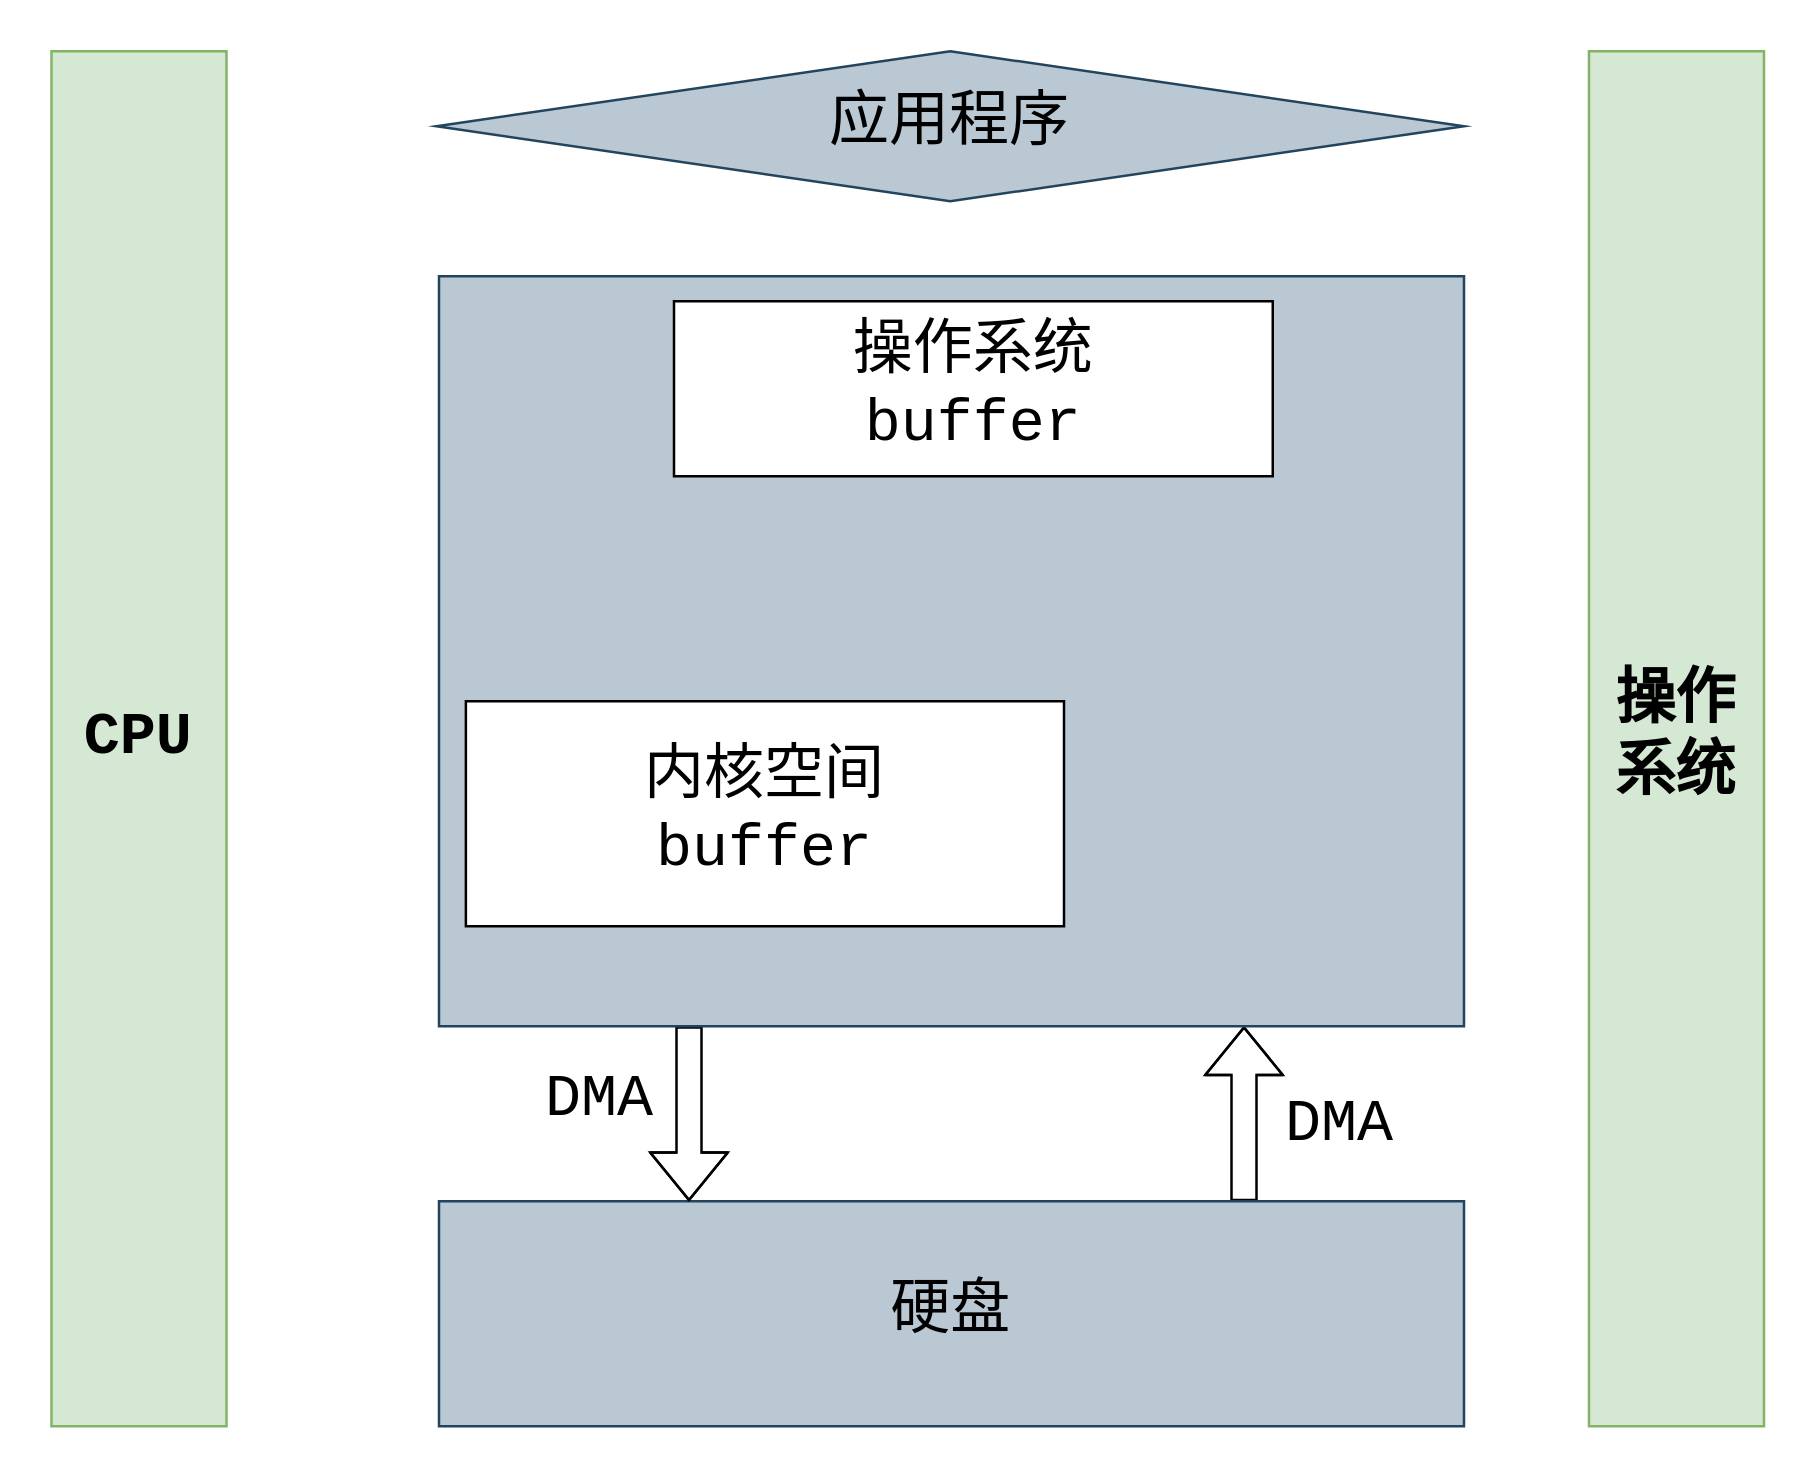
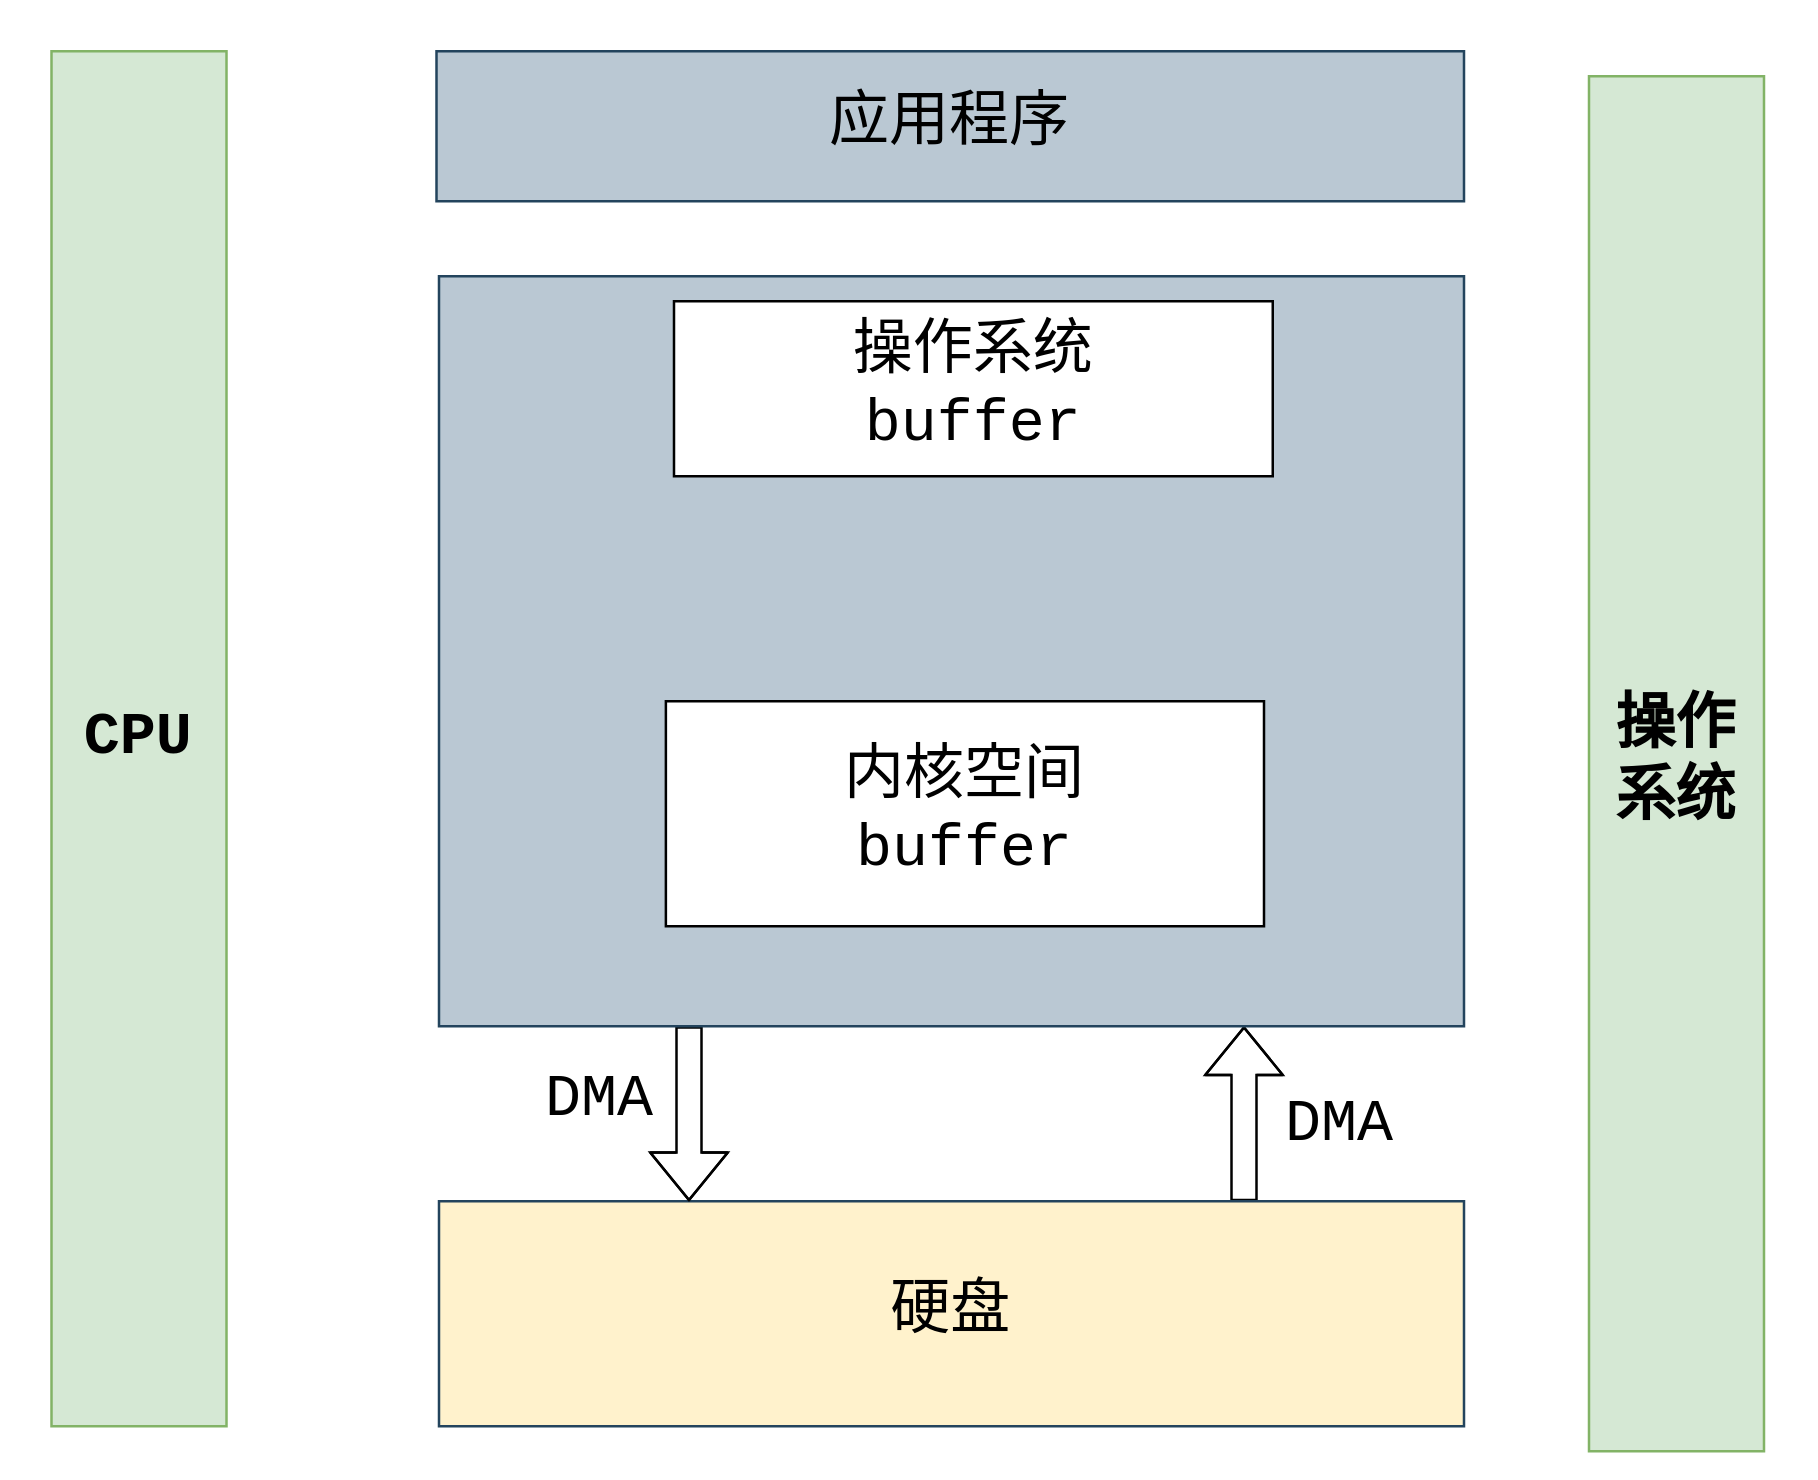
node "应用程序": shape diamond -> rectangle
node "操作系统": moved (1676, 739) -> (1676, 764)
node "内核空间 buffer": moved (765, 814) -> (965, 814)
node "硬盘": fillcolor #bac8d3 -> #fff2cc
